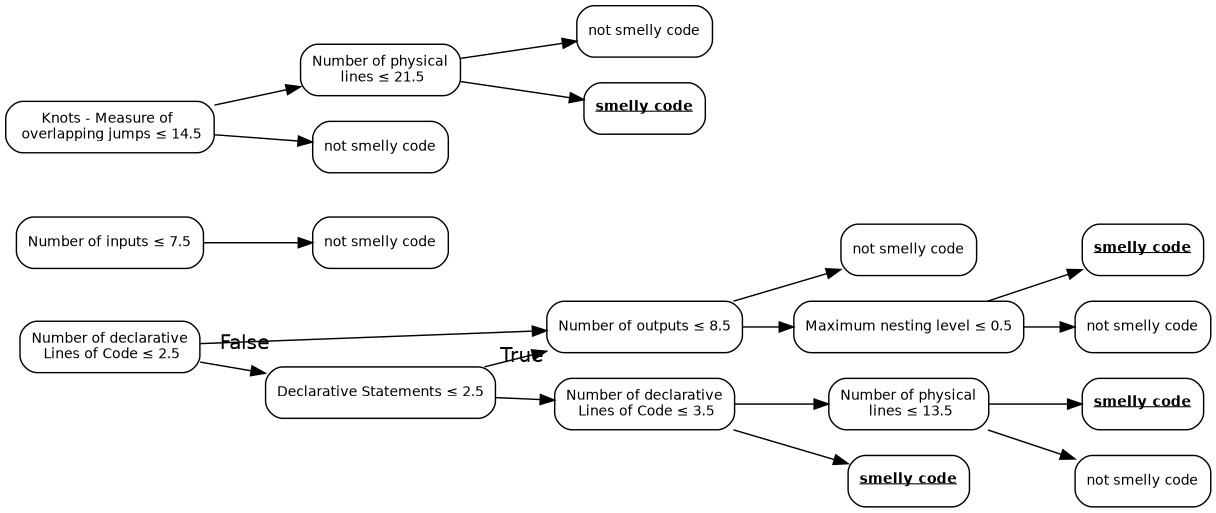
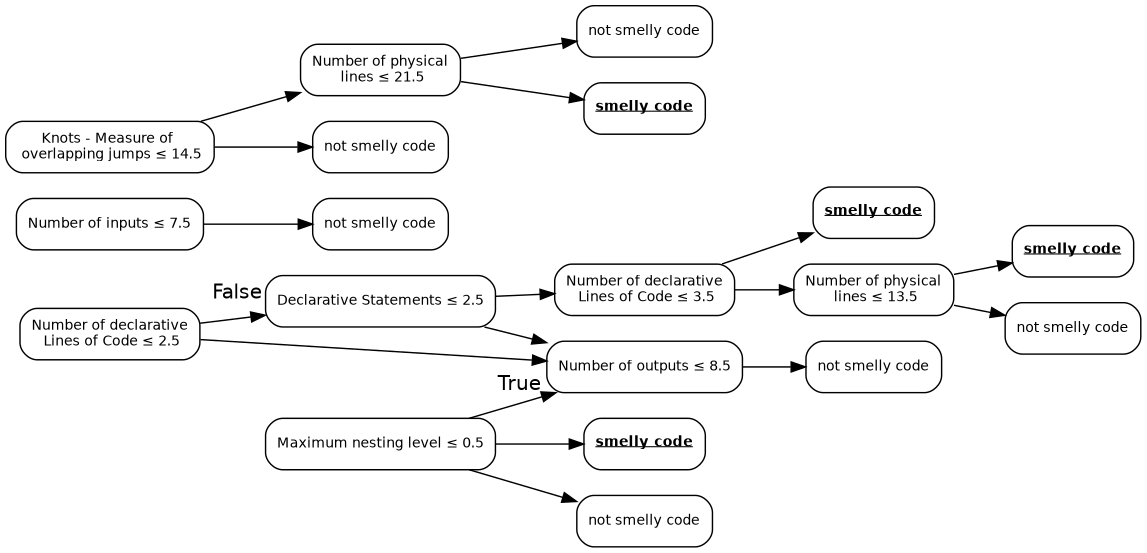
edge "Number of outputs ≤ 8.5" -> "Maximum nesting level ≤ 0.5": reversed
